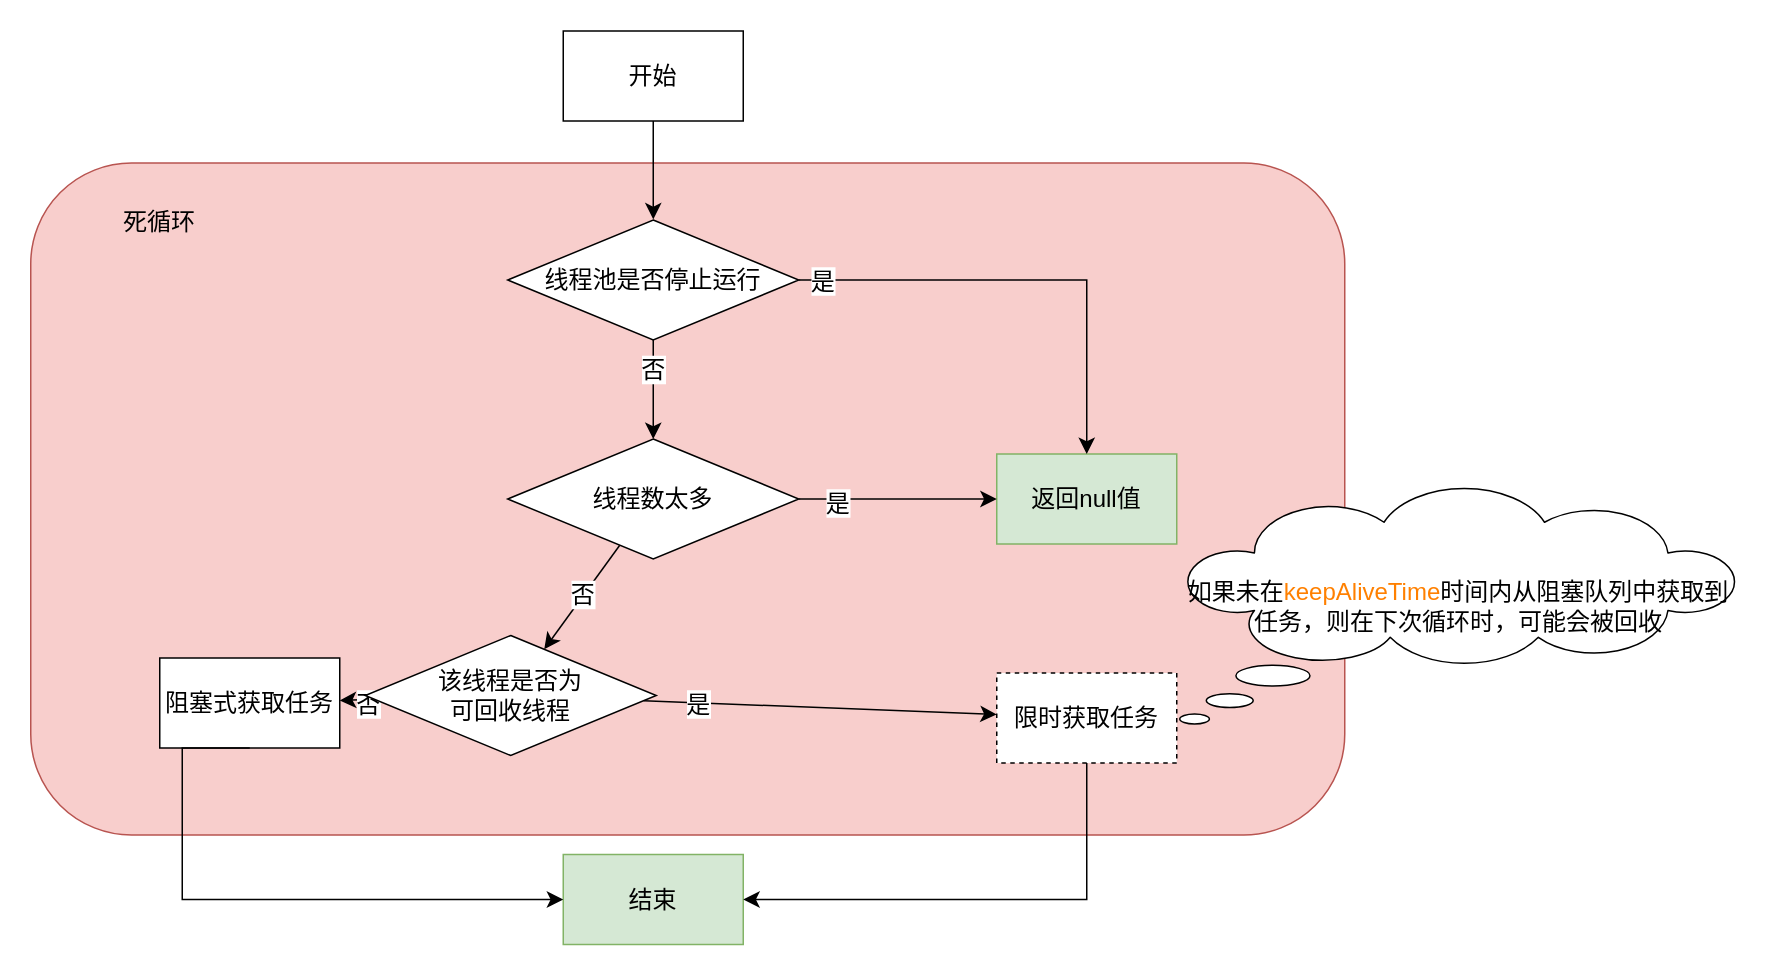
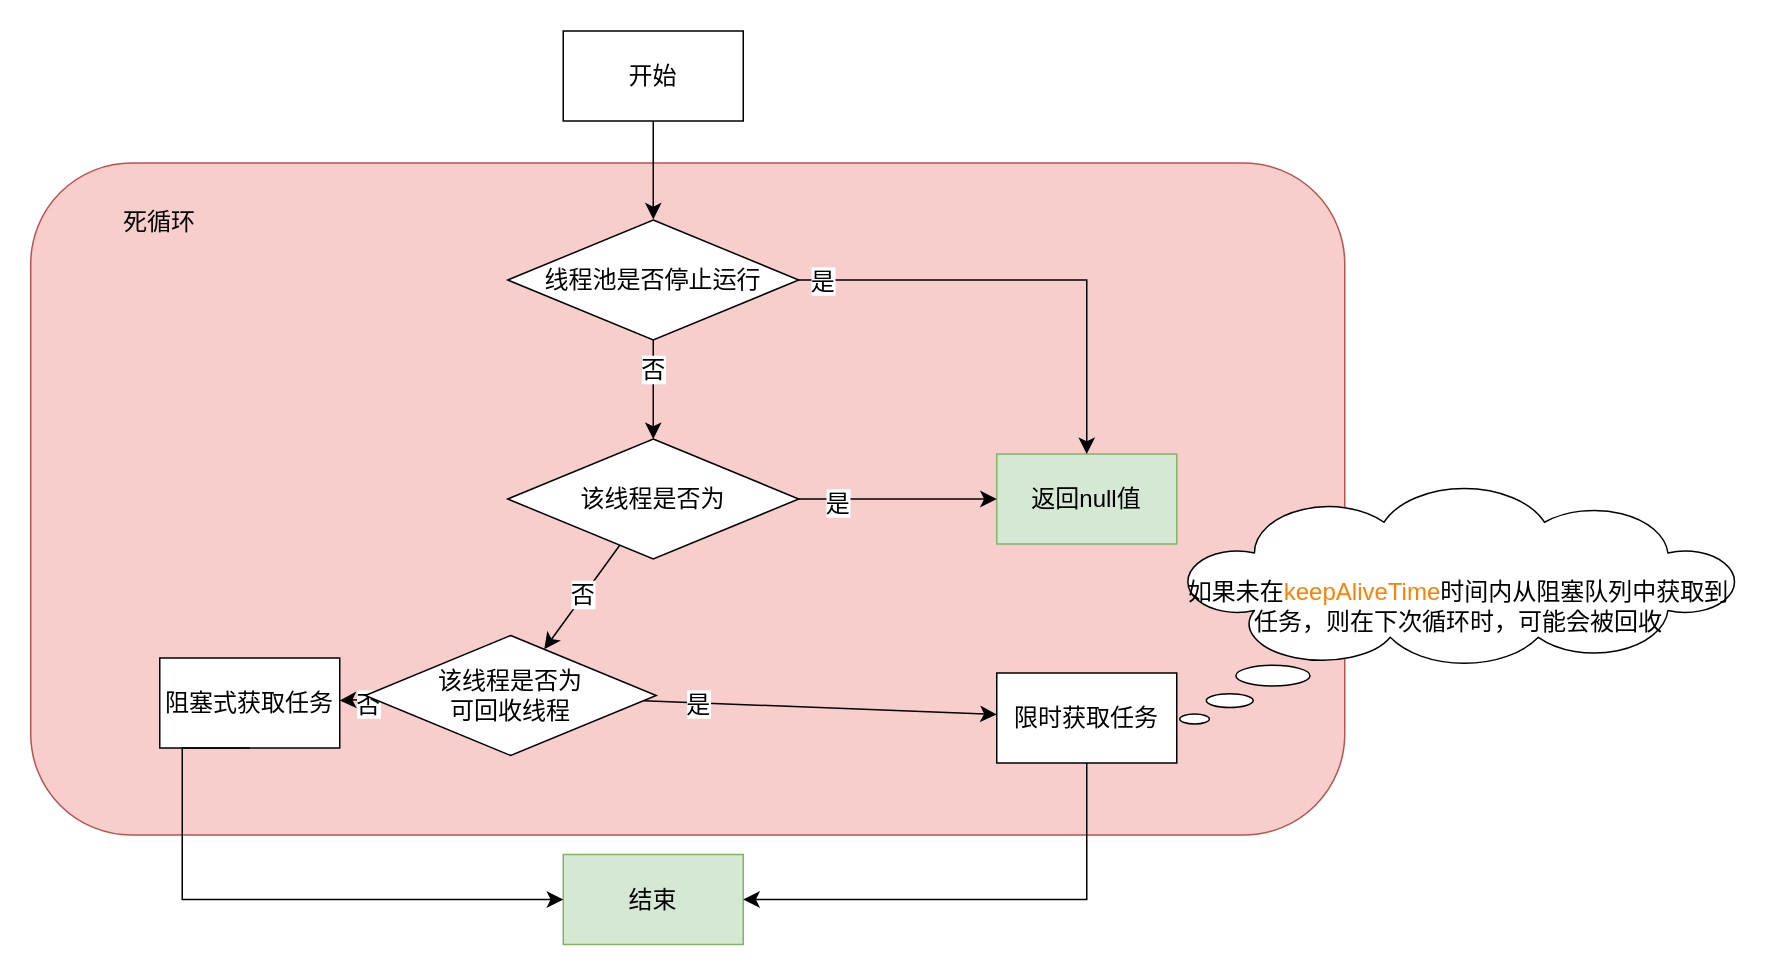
node "线程数太多": label "线程数太多" -> "该线程是否为"
node "限时获取任务": style dashed -> solid
